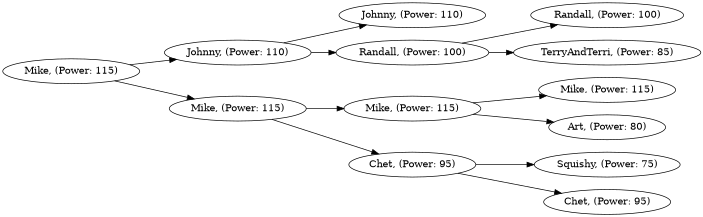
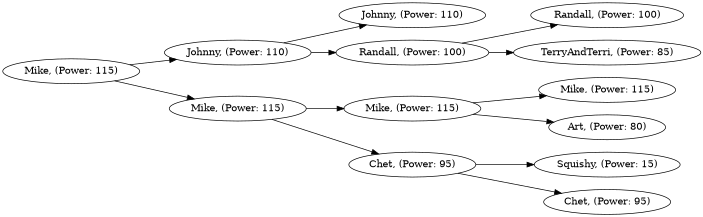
node "Squishy, (Power: 75)": label "Squishy, (Power: 75)" -> "Squishy, (Power: 15)"
